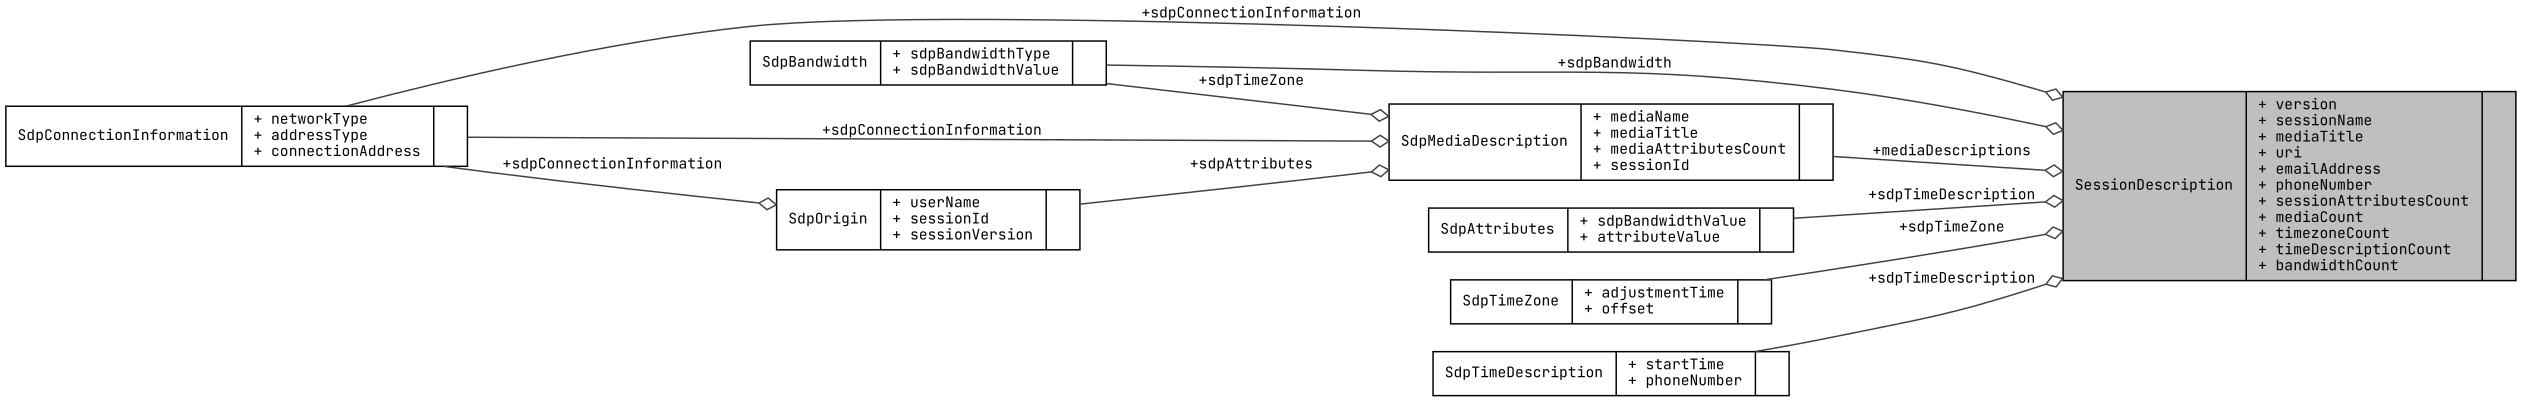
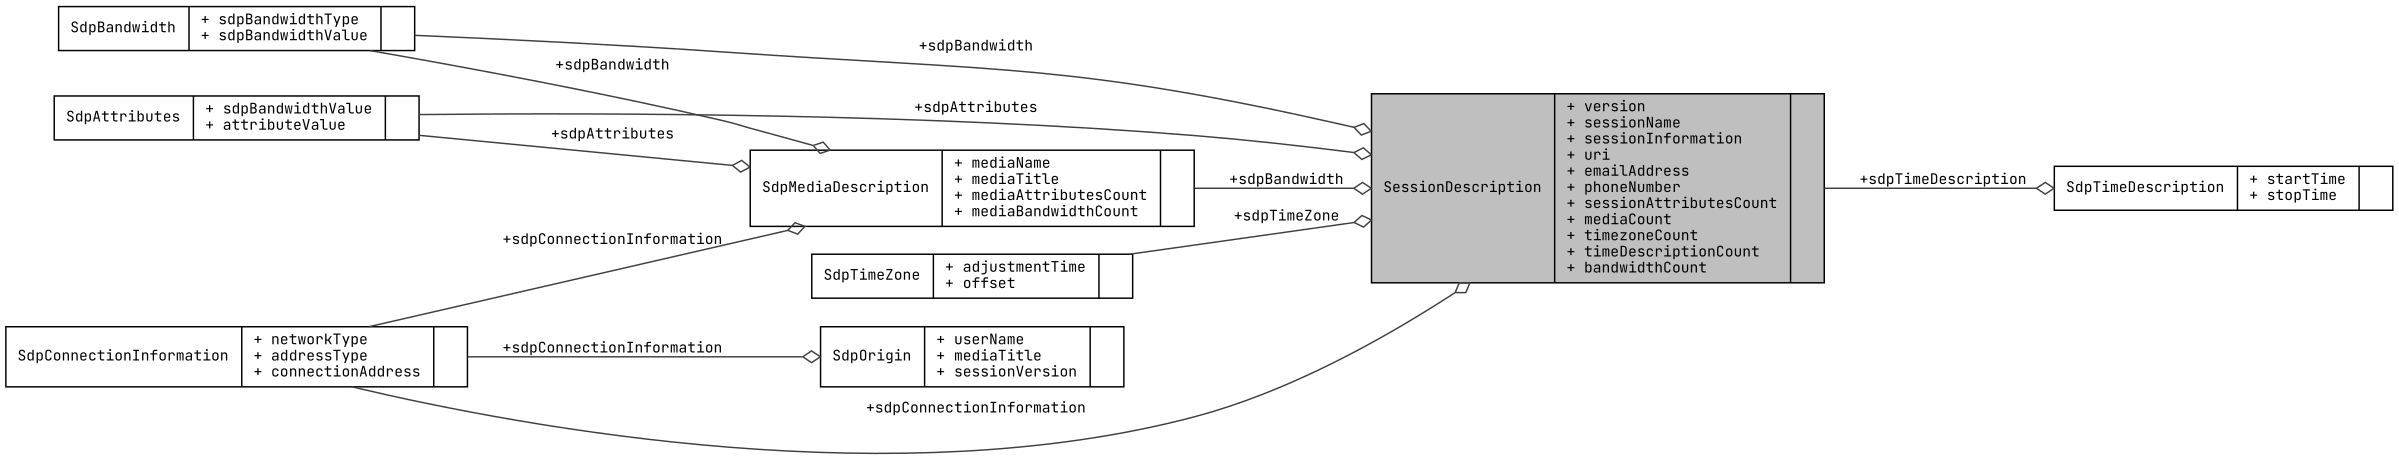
edge "SdpBandwidth" -> "SdpMediaDescription": label " +sdpTimeZone" -> " +sdpBandwidth"
node "SessionDescription": text "+ mediaTitle" -> "+ sessionInformation"
edge "SdpMediaDescription" -> "SessionDescription": label " +mediaDescriptions" -> " +sdpBandwidth"
node "SdpMediaDescription": text "+ sessionId" -> "+ mediaBandwidthCount"
edge "SdpOrigin" -> "SdpMediaDescription": now "SdpAttributes" -> "SdpMediaDescription"
edge "SdpAttributes" -> "SessionDescription": label " +sdpTimeDescription" -> " +sdpAttributes"
node "SdpOrigin": text "+ sessionId" -> "+ mediaTitle"
edge "SdpTimeDescription" -> "SessionDescription": reversed
node "SdpTimeDescription": text "+ phoneNumber" -> "+ stopTime"
